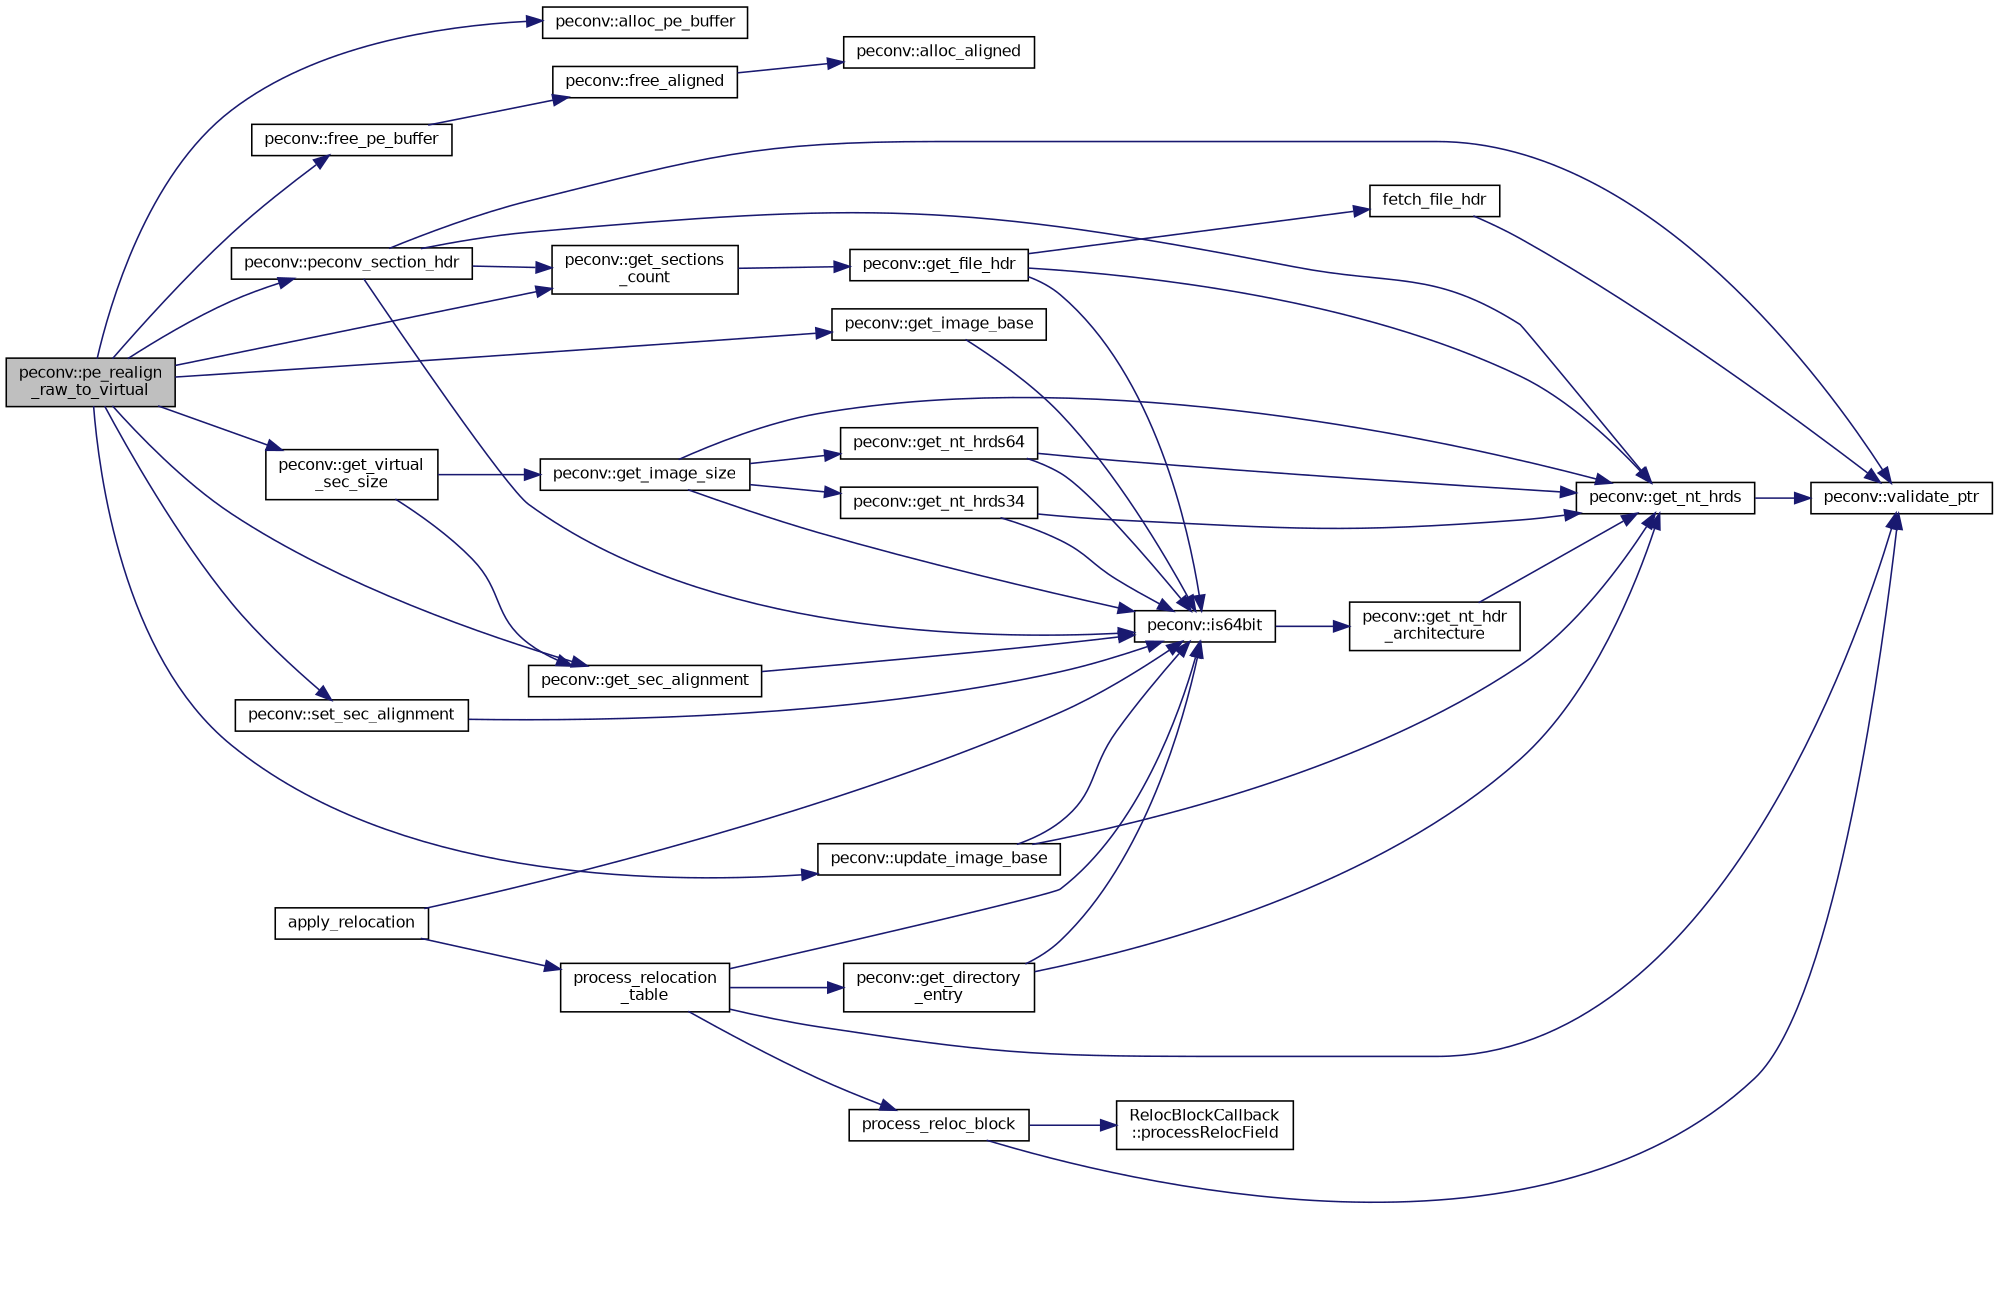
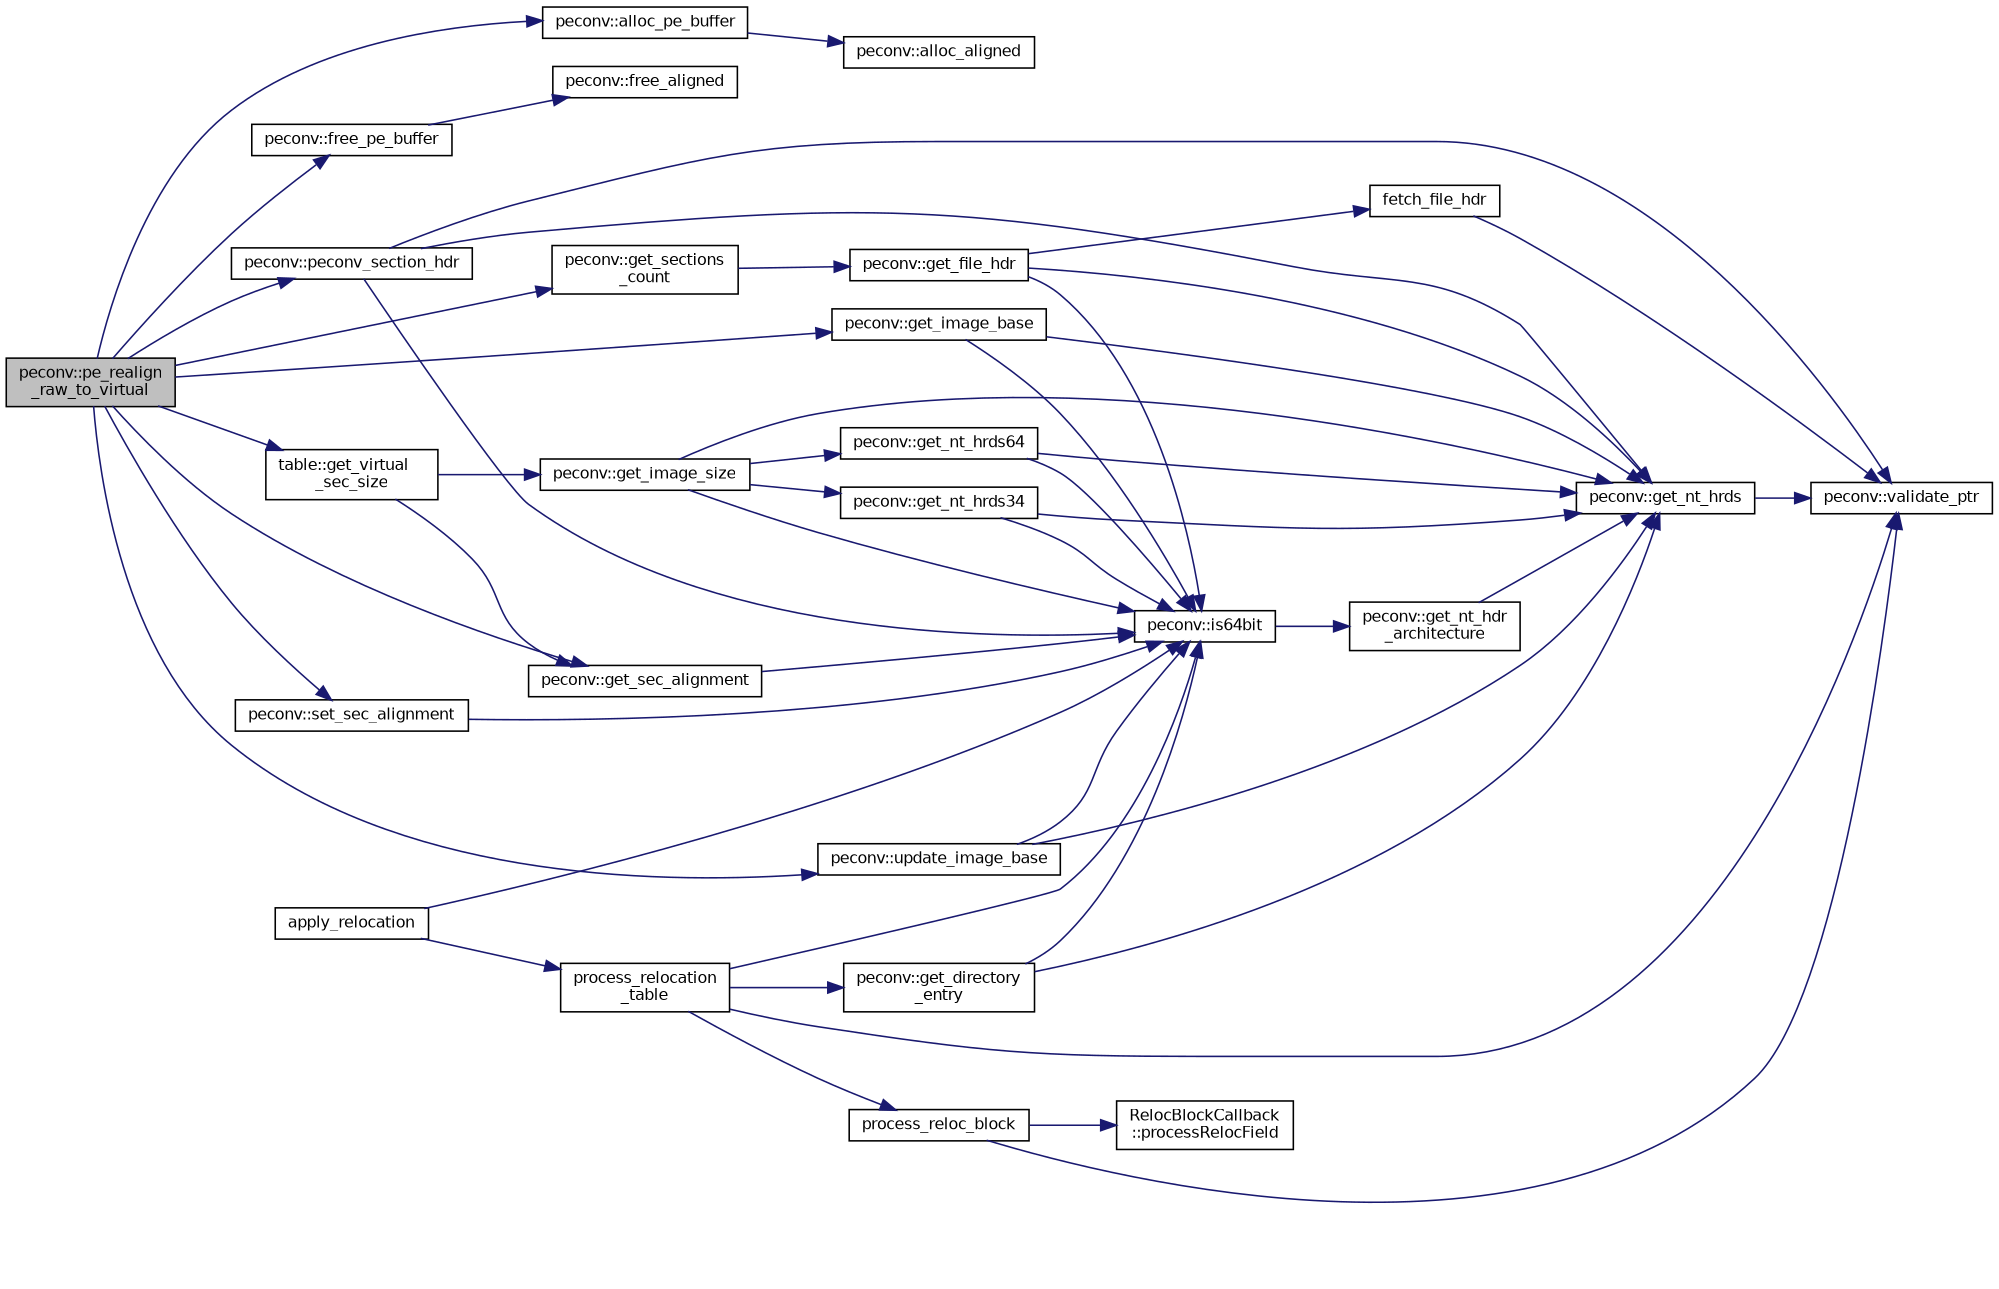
edge "peconv::free_aligned" -> "peconv::alloc_aligned": now "peconv::alloc_pe_buffer" -> "peconv::alloc_aligned"
edge "peconv::peconv_section_hdr" -> "peconv::get_sections _count": removed
edge "peconv::get_image_base" -> "peconv::get_nt_hrds": added
node "peconv::get_virtual _sec_size": label "peconv::get_virtual _sec_size" -> "table::get_virtual _sec_size"
